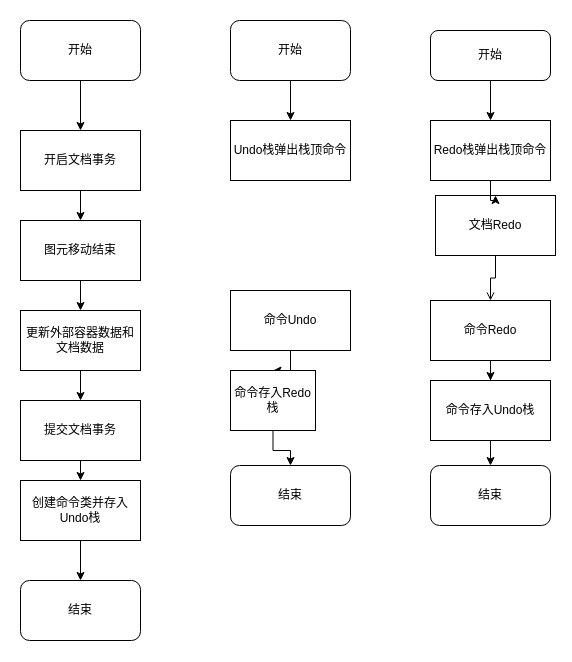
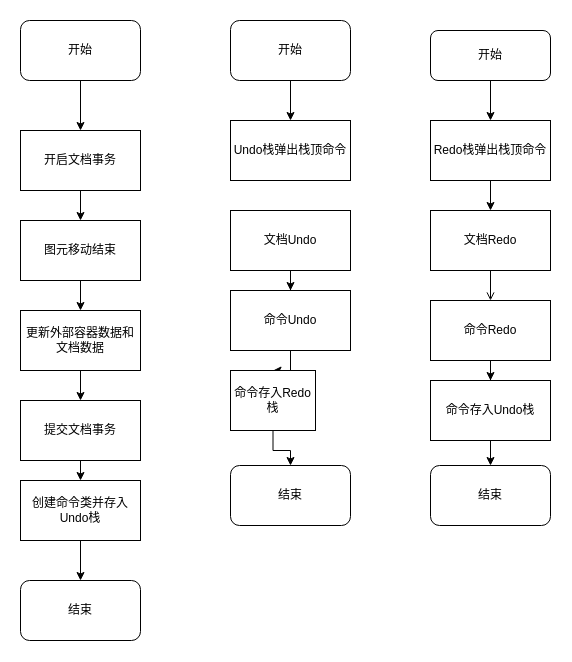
node "文档Redo": moved (496, 226) -> (491, 241)
node "文档Undo": added
edge "文档Undo" -> "命令Undo": added
